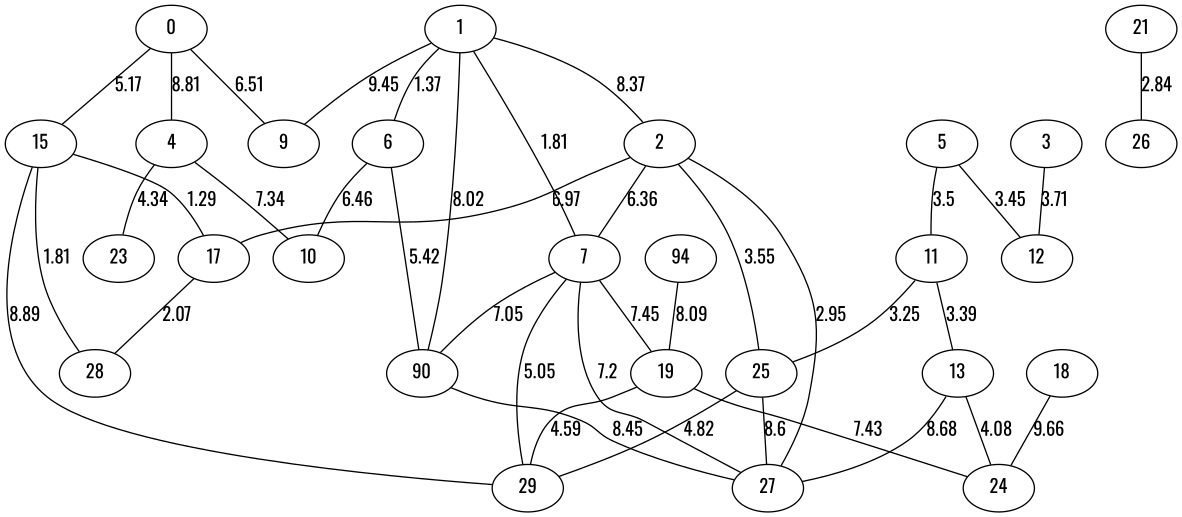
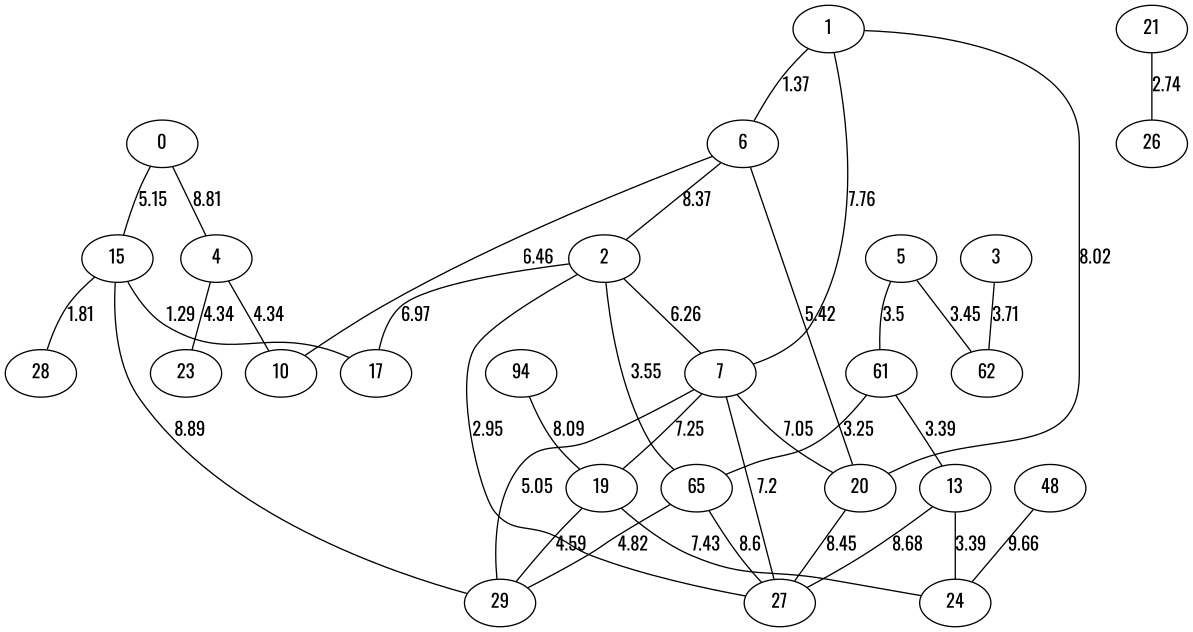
edge "1" -- "2": now "6" -- "2"
edge "0" -- "15": label "5.17" -> "5.15"
edge "21" -- "26": label "2.84" -> "2.74"
node "9": removed
edge "1" -- "7": label "1.81" -> "7.76"
edge "4" -- "10": label "7.34" -> "4.34"
edge "2" -- "7": label "6.36" -> "6.26"
node "11": label "11" -> "61"
node "12": label "12" -> "62"
edge "17" -- "28": removed, label "2.07"
edge "7" -- "19": label "7.45" -> "7.25"
node "90": label "90" -> "20"
node "25": label "25" -> "65"
node "18": label "18" -> "48"
edge "13" -- "24": label "4.08" -> "3.39"
